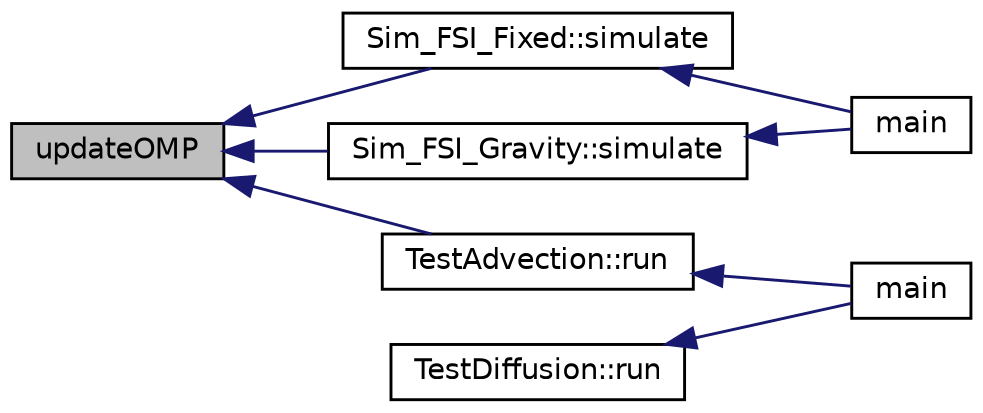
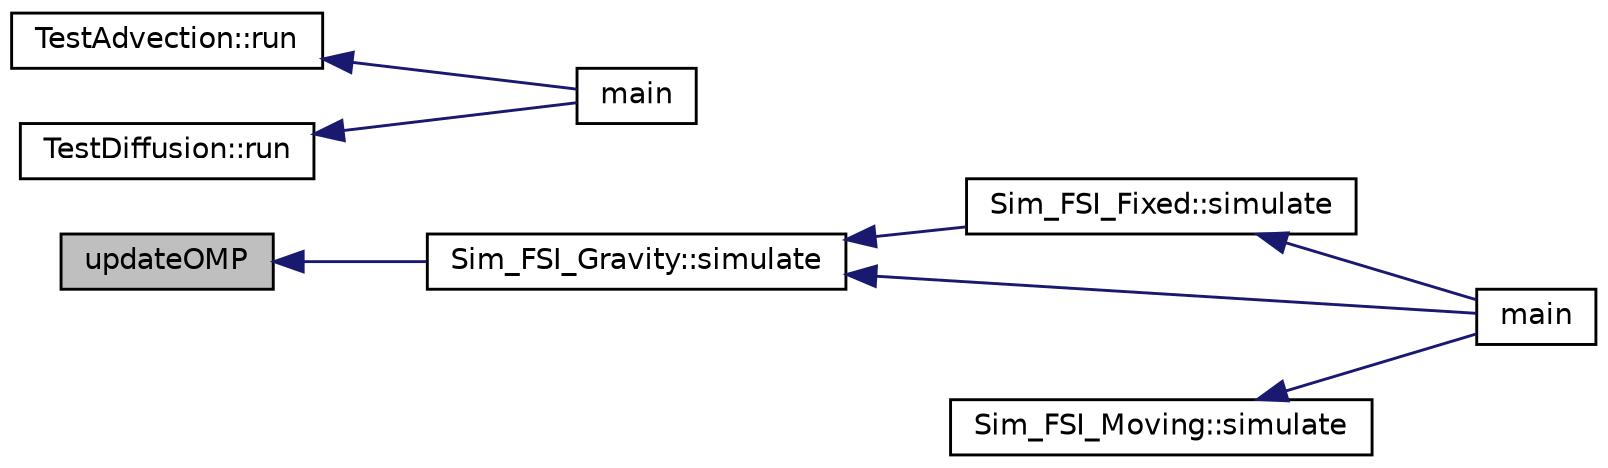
edge "Sim_FSI_Fixed::simulate" -> "updateOMP": now "Sim_FSI_Fixed::simulate" -> "Sim_FSI_Gravity::simulate"
edge "TestAdvection::run" -> "updateOMP": removed
node "Sim_FSI_Moving::simulate": added
